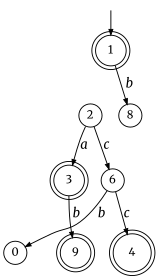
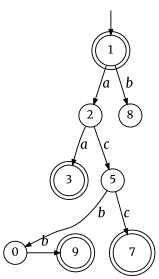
edge "1" -> "2": added, label "a"
node "6": label "6" -> "5"
edge "3" -> "9": now "0" -> "9"
node "4": label "4" -> "7"
